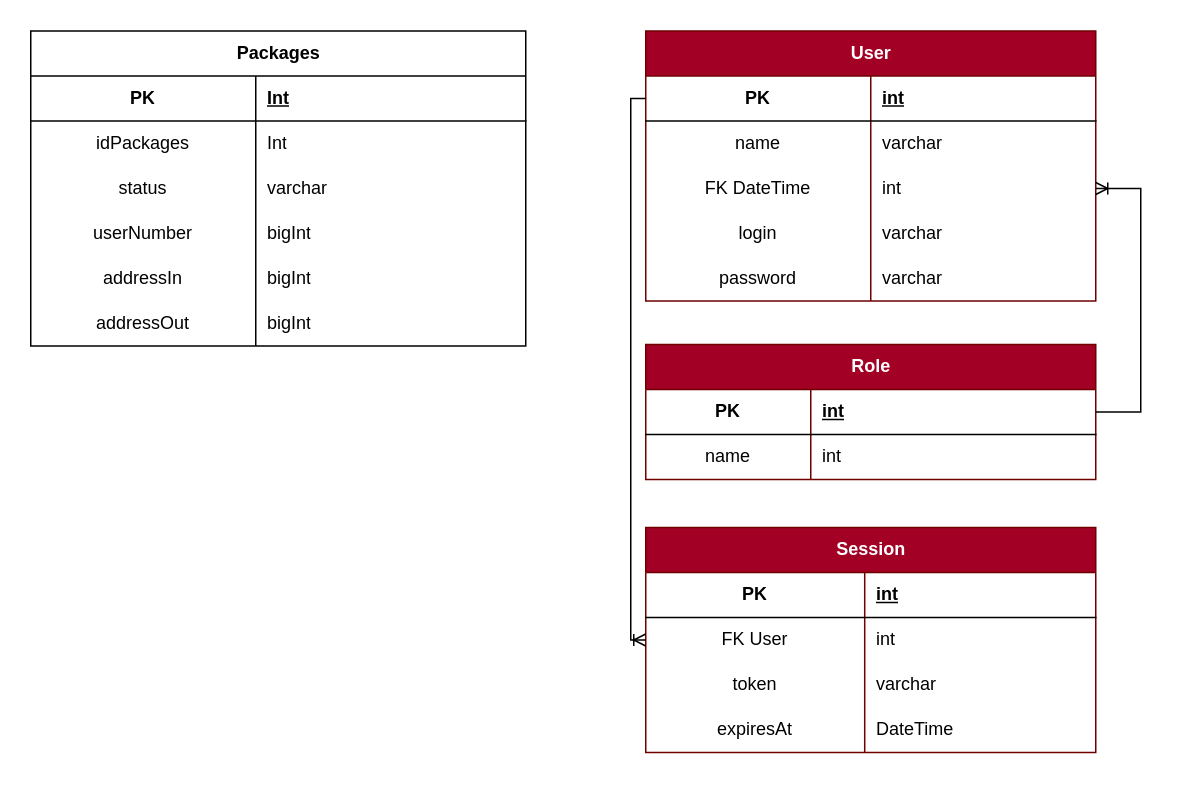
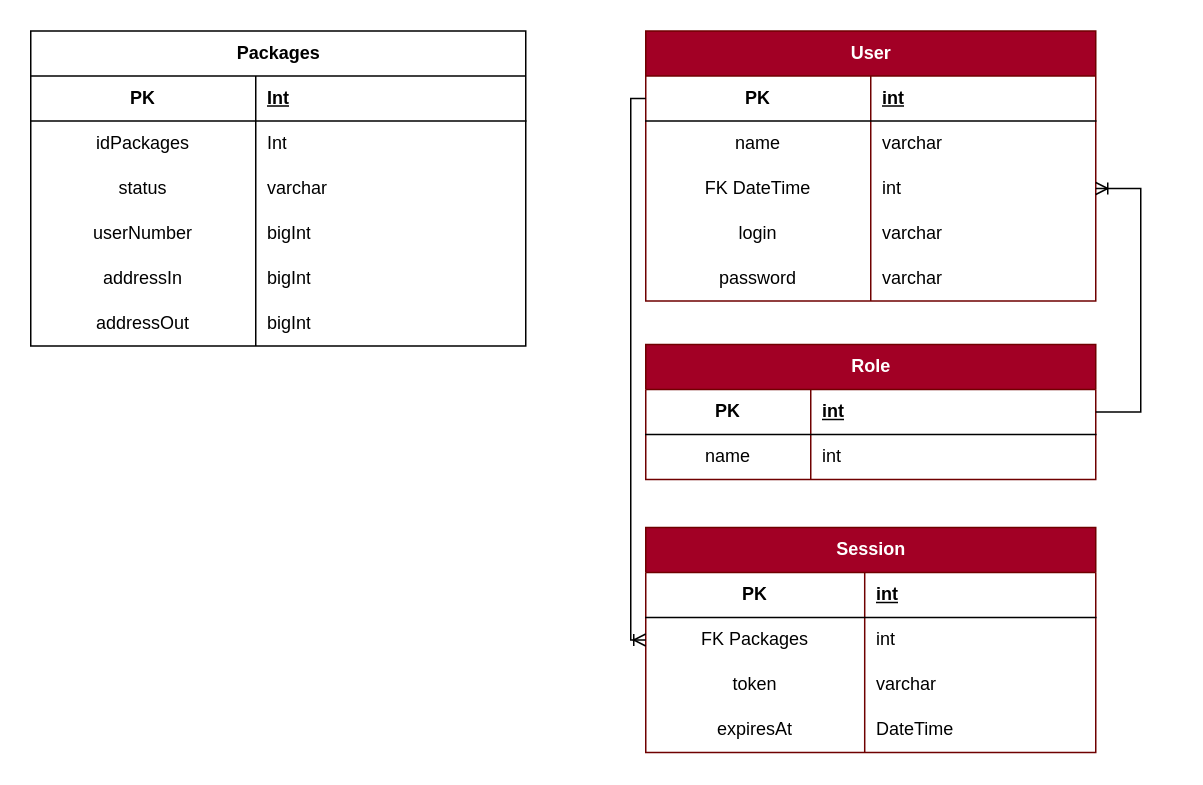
node "FK User": label "FK User" -> "FK Packages"
